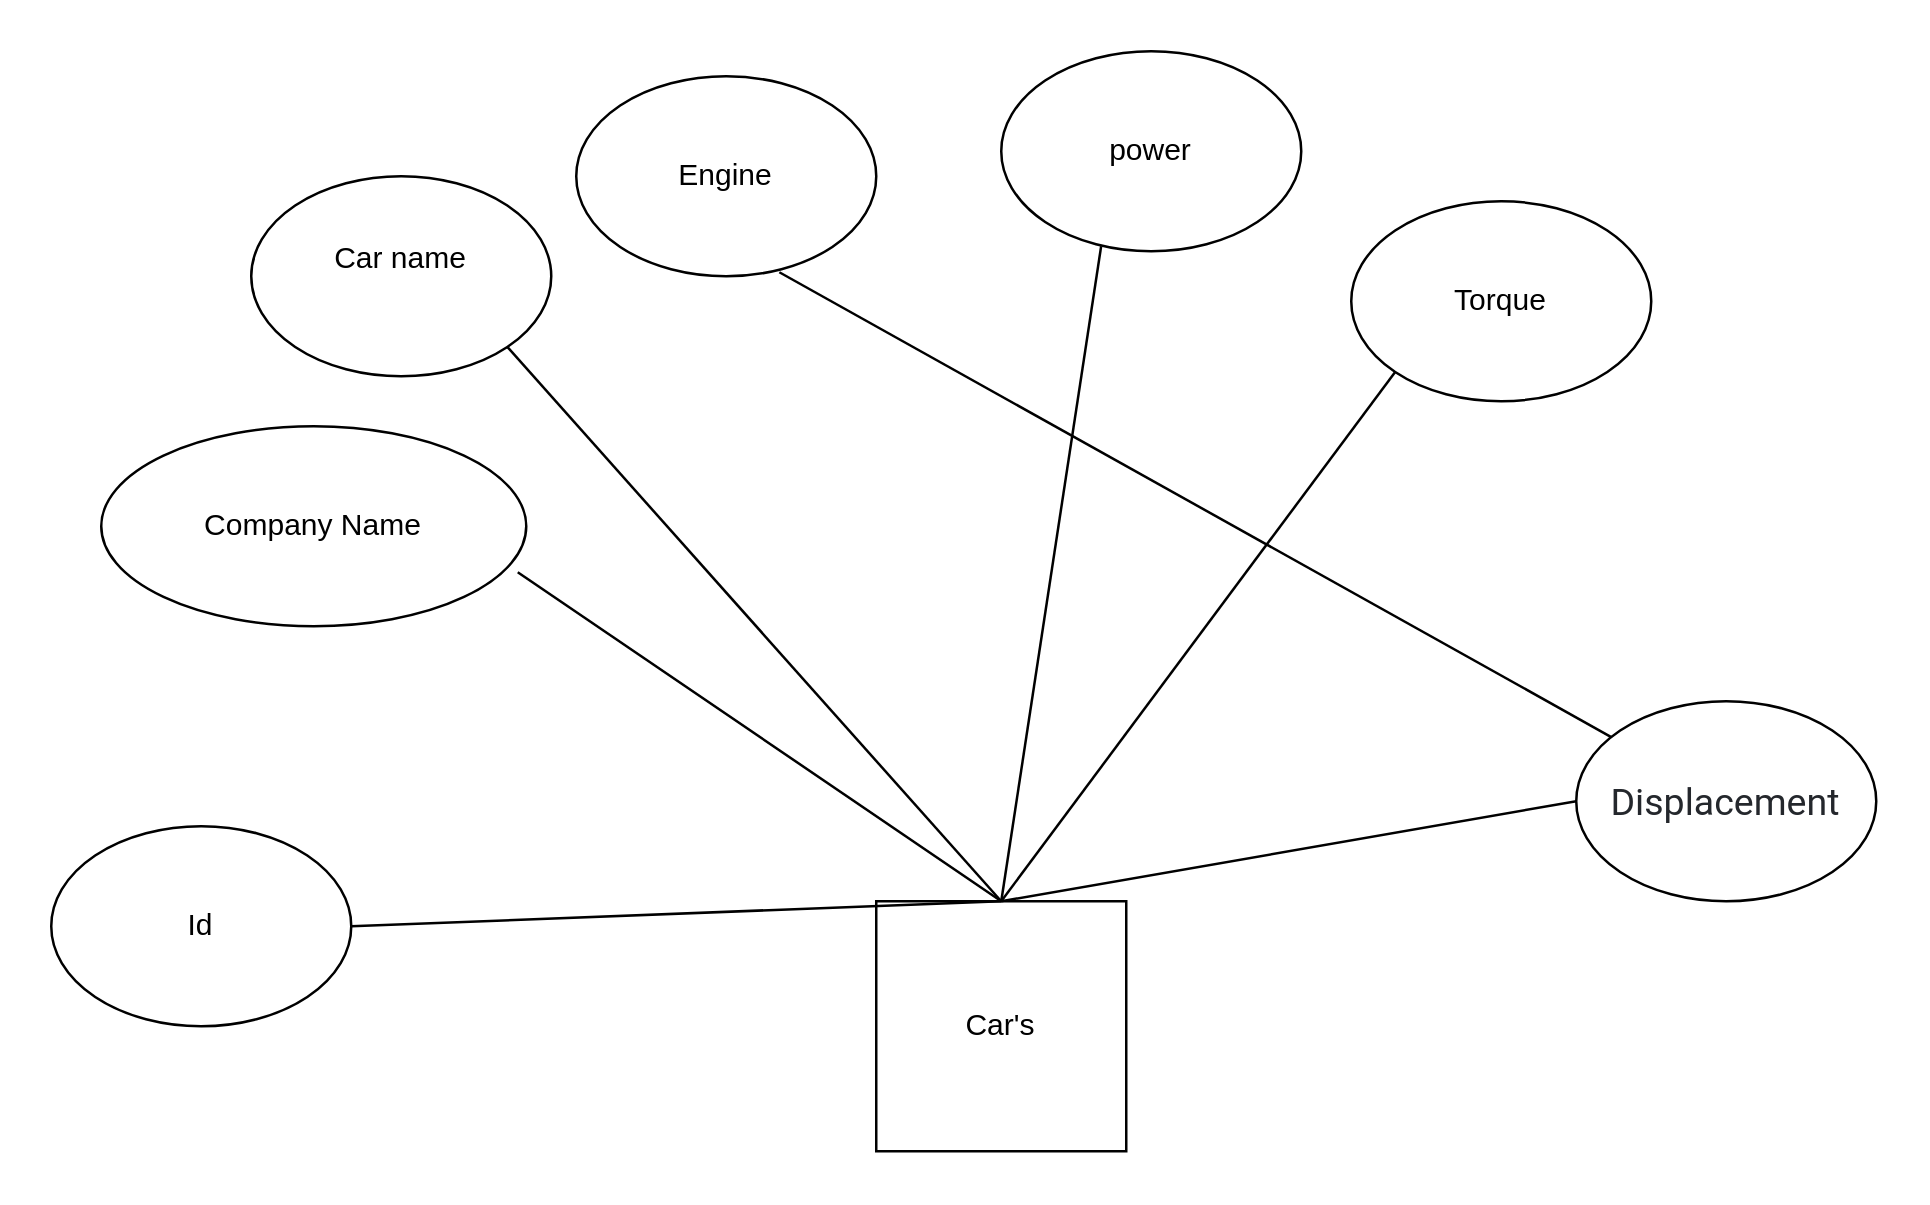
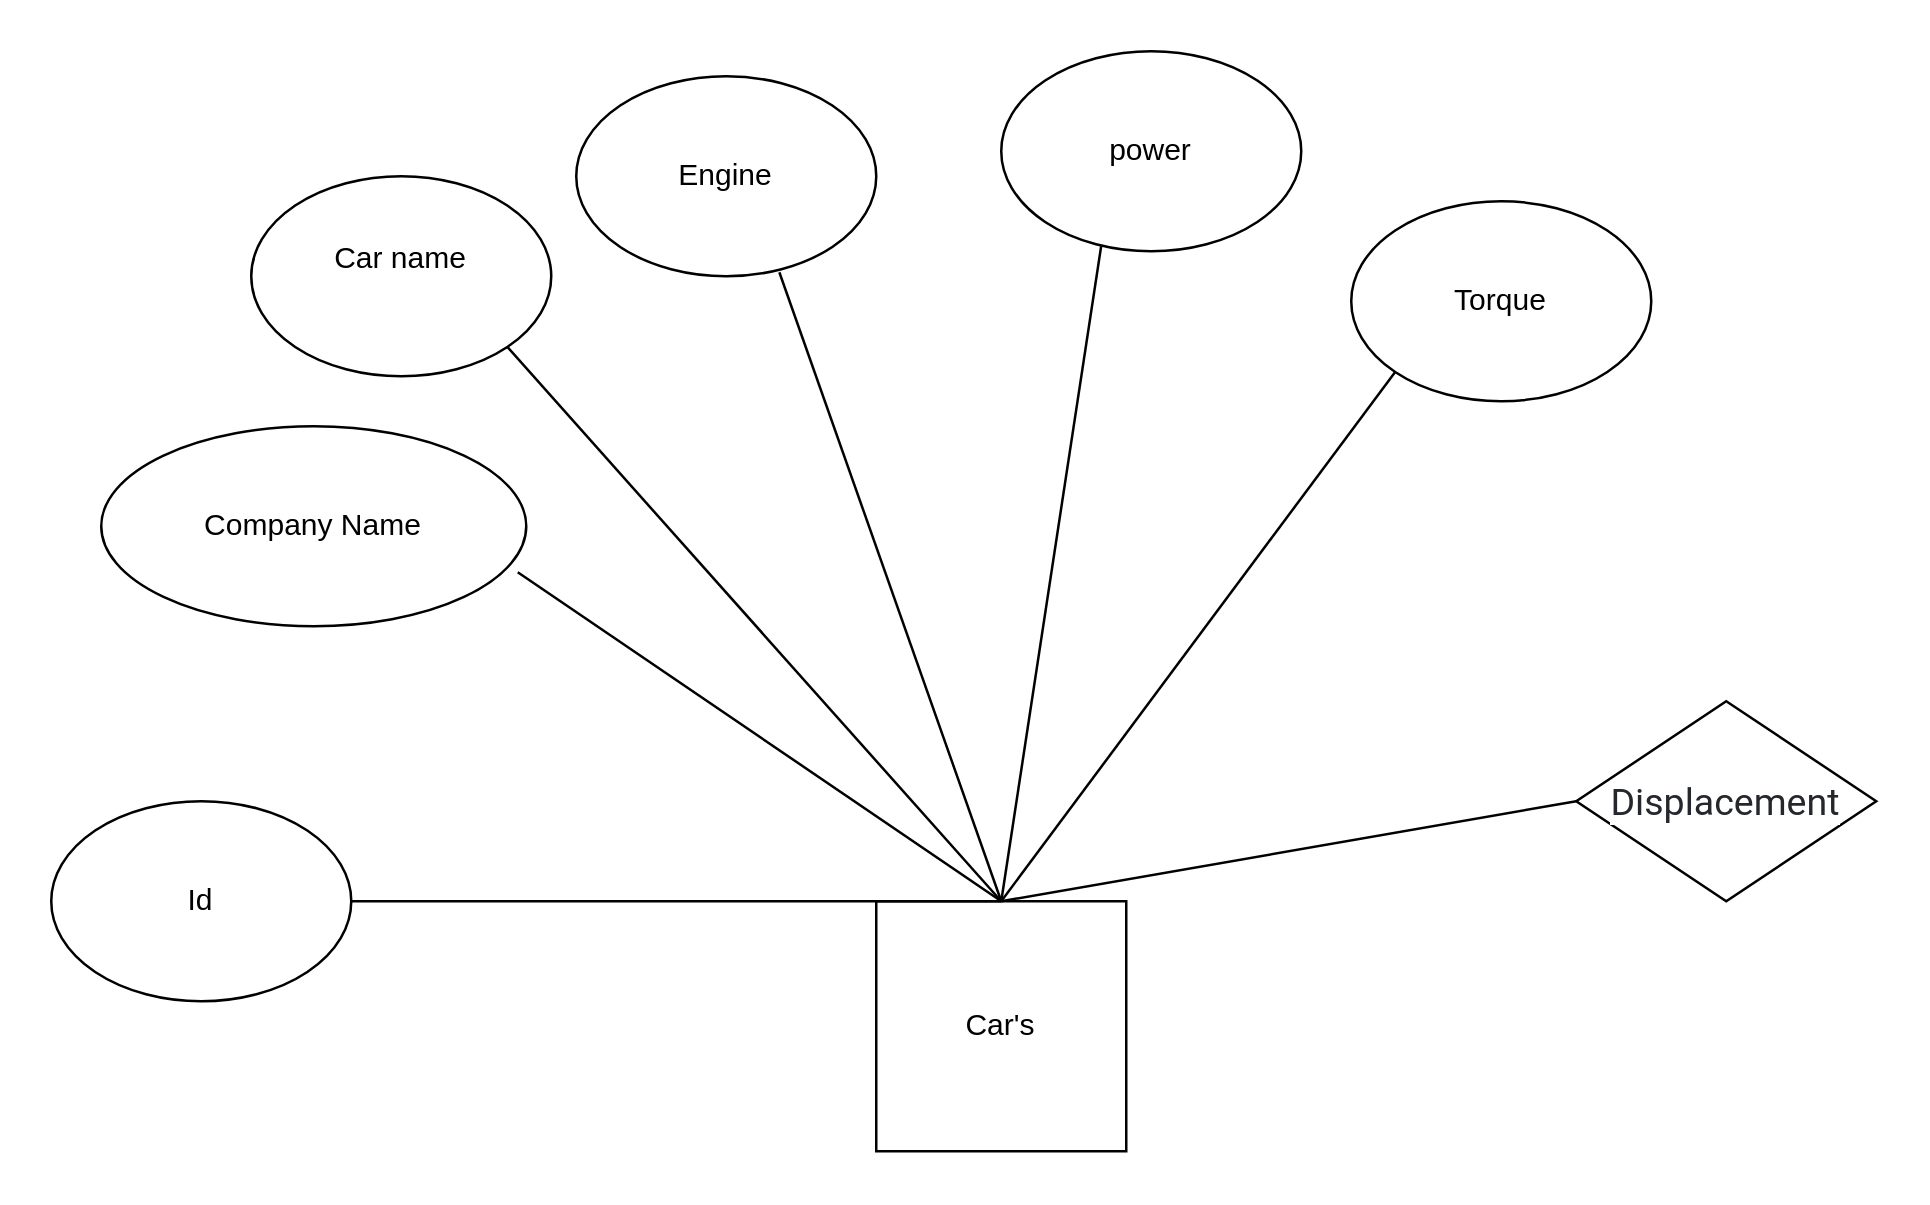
edge "Engine" -- "Displacement": now "Engine" -- "Car's"
node "Displacement": shape ellipse -> diamond
node "Id": moved (201, 926) -> (201, 901)
